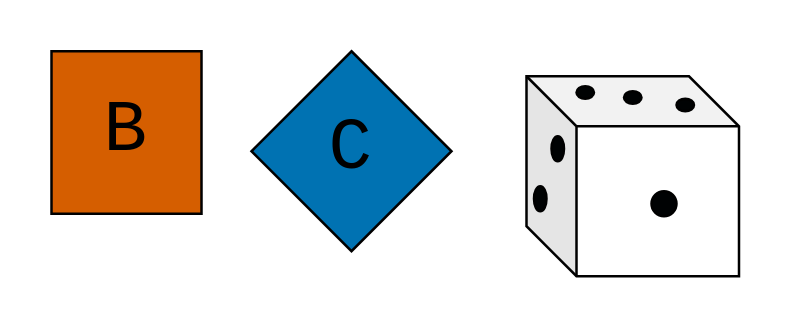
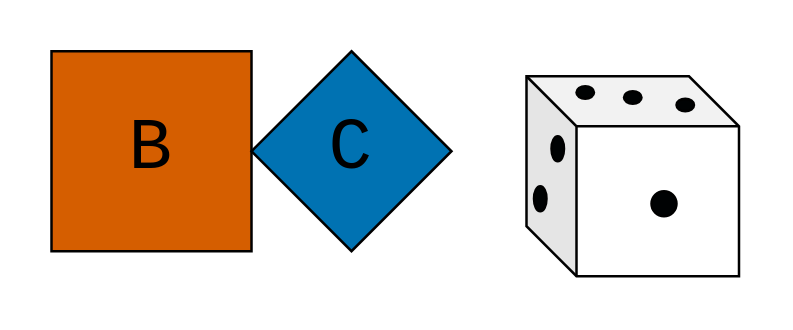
node "B": size 150x163 -> 200x200
